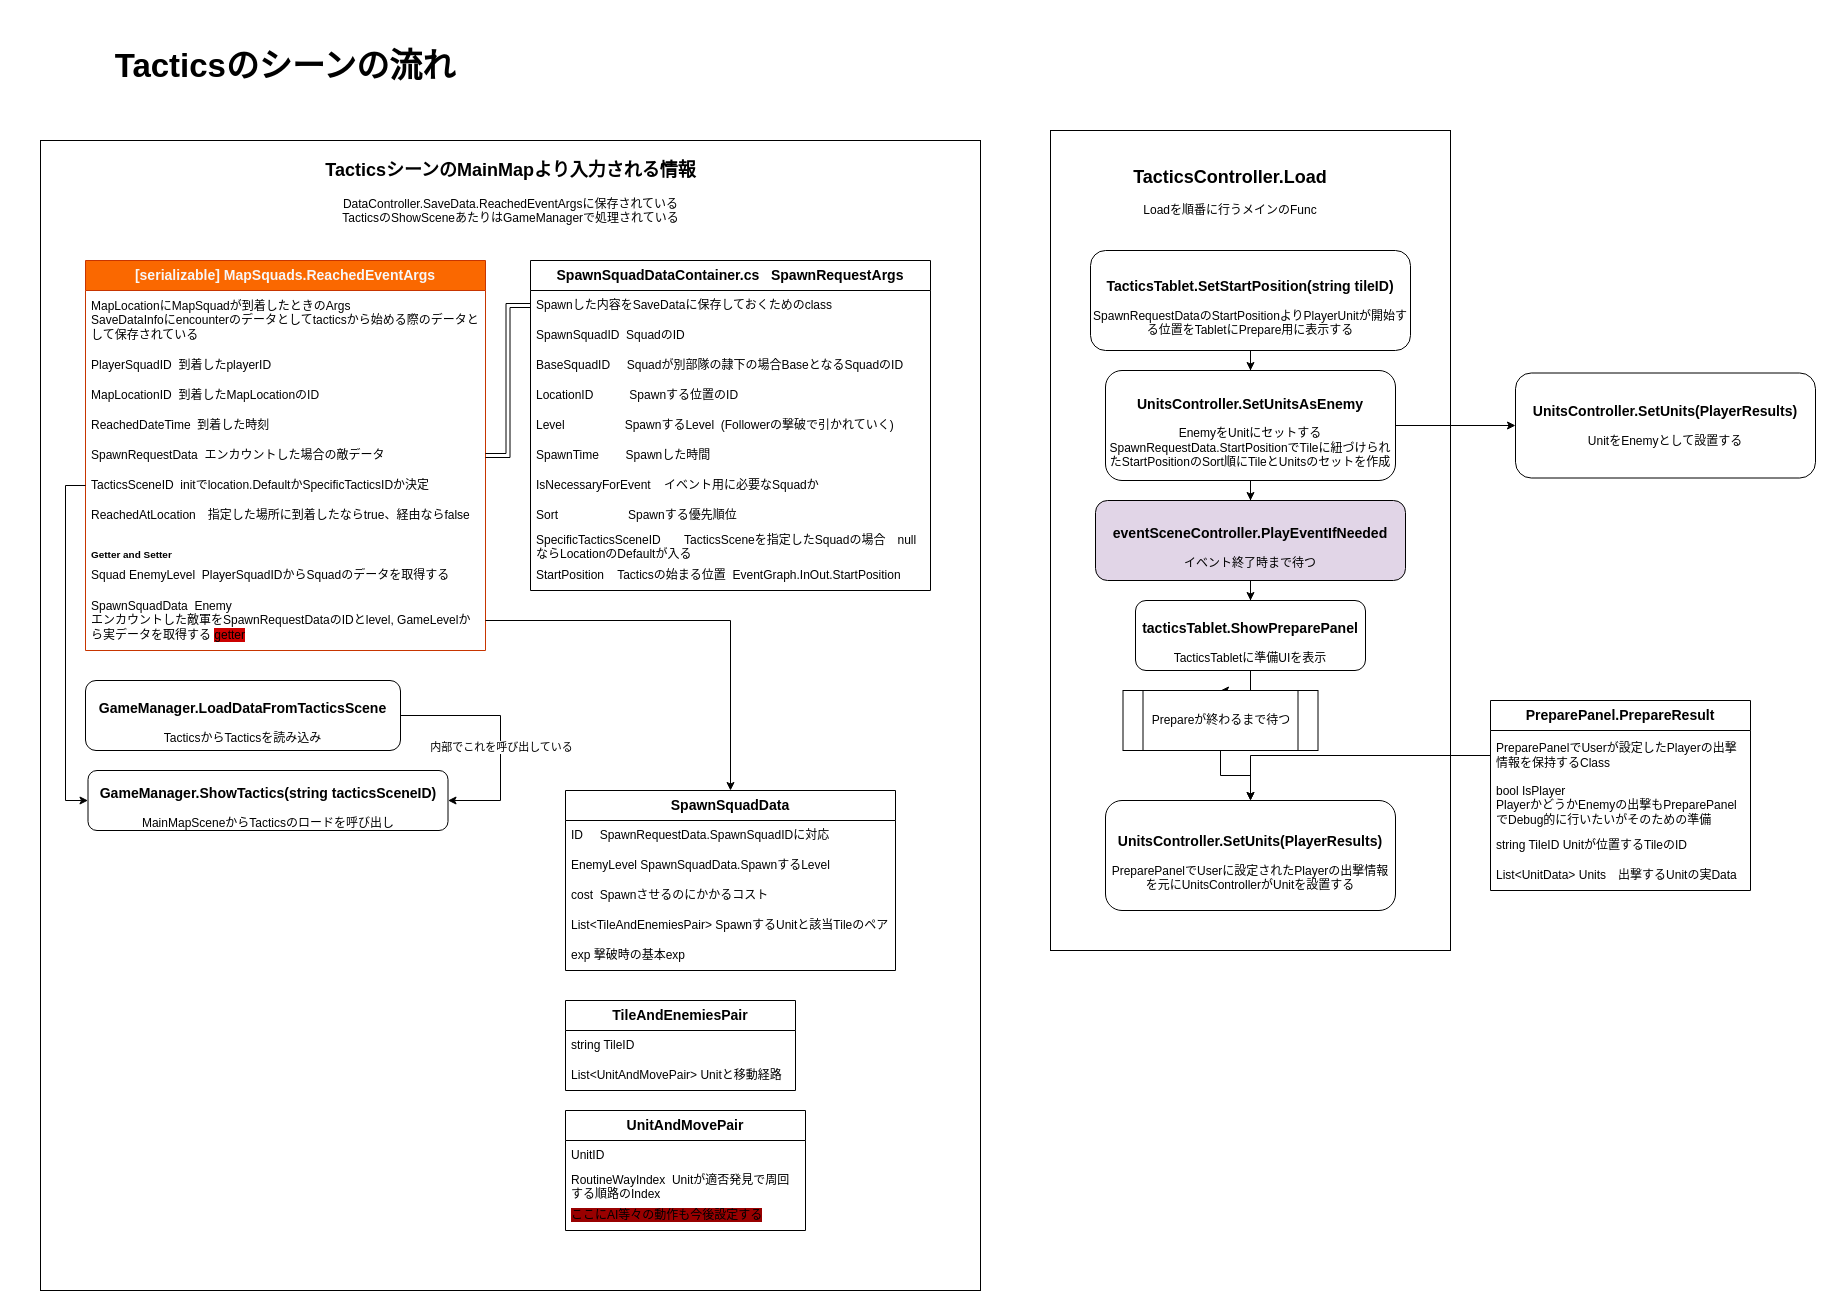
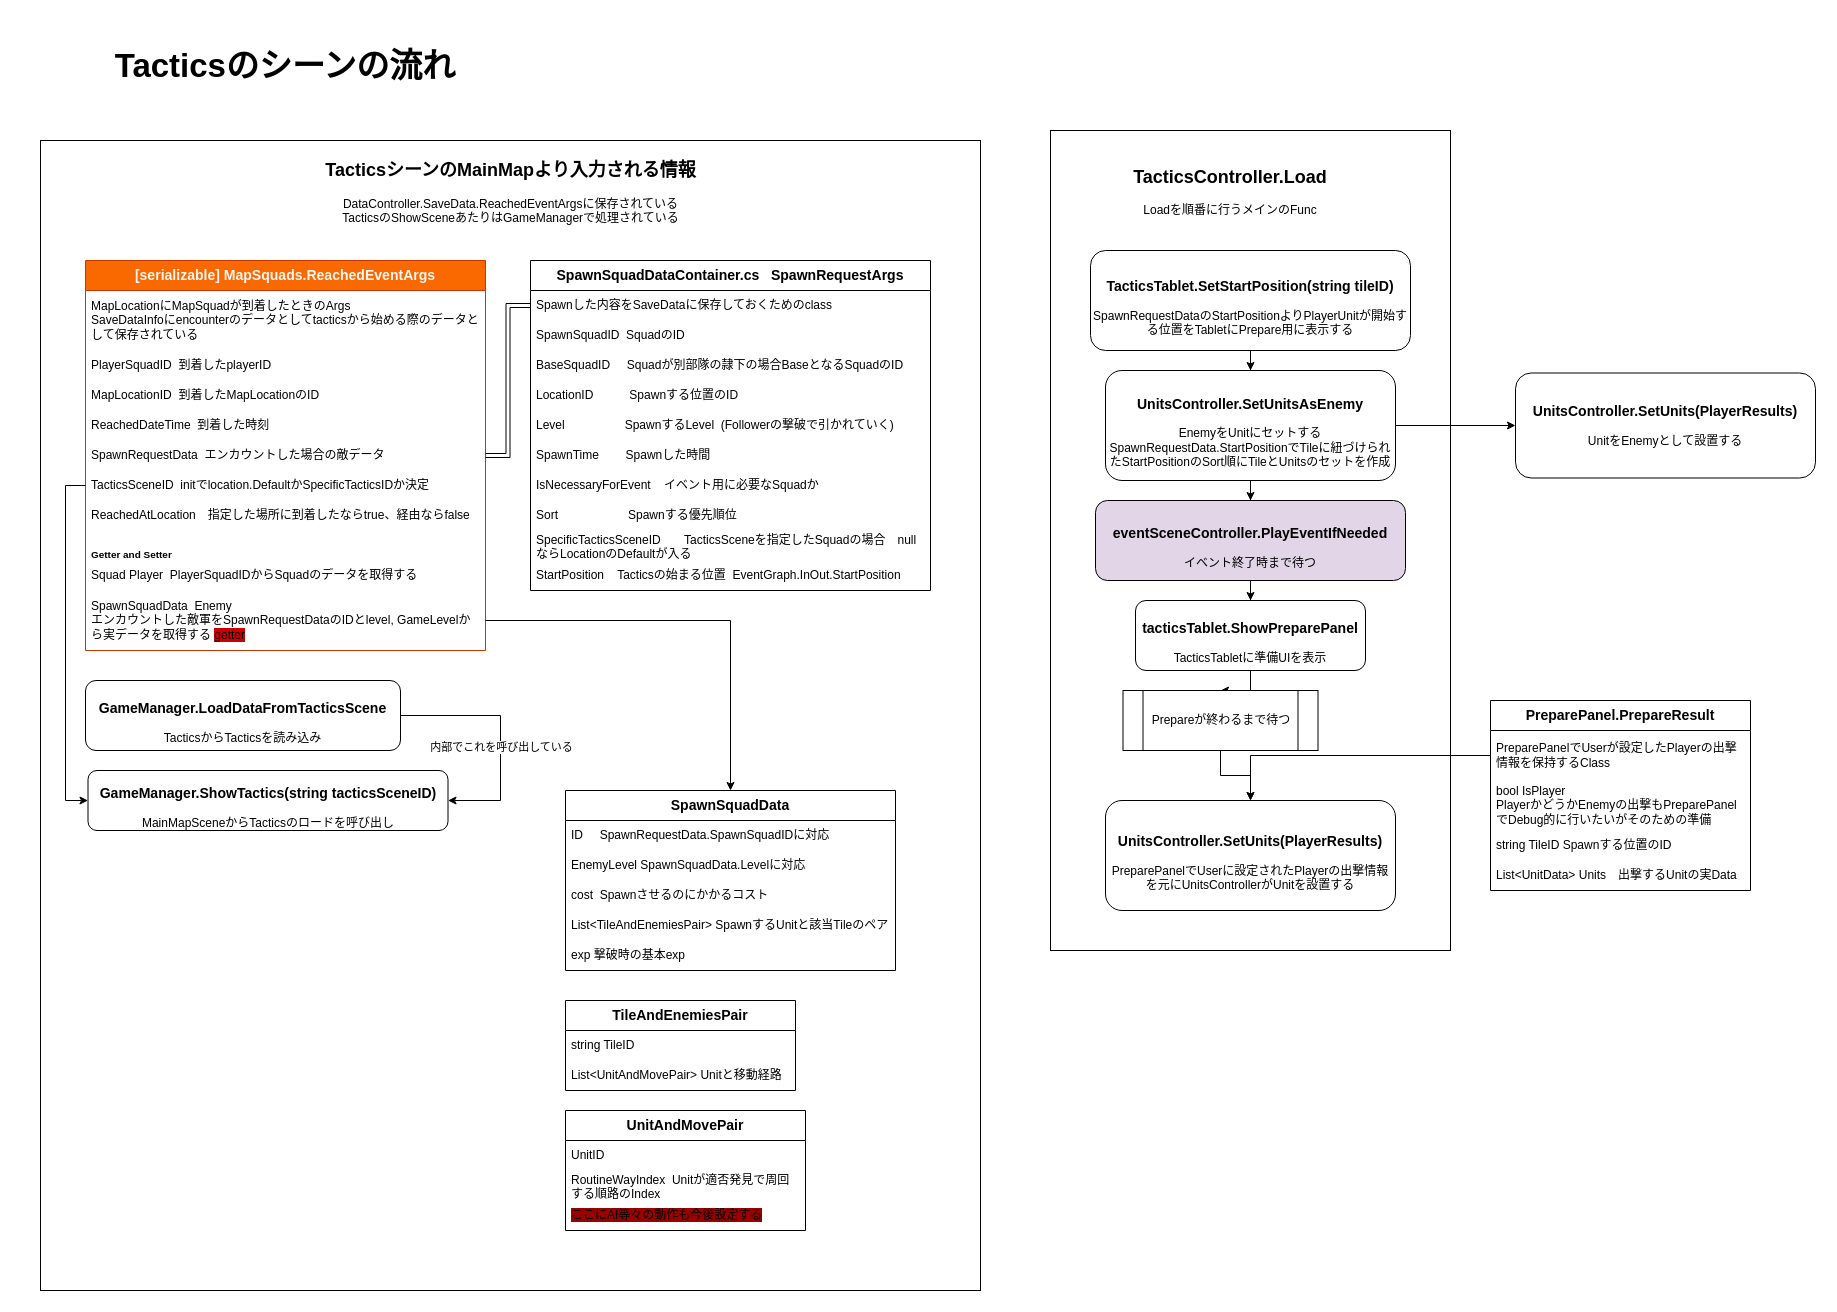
node "Squad EnemyLevel PlayerSquadIDからSquadのデータを取得する": label "Squad EnemyLevel PlayerSquadIDからSquadのデータを取得する" -> "Squad Player PlayerSquadIDからSquadのデータを取得する"
node "string TileID Unitが位置するTileのID": label "string TileID Unitが位置するTileのID" -> "string TileID Spawnする位置のID"
node "EnemyLevel SpawnSquadData.SpawnするLevel": label "EnemyLevel SpawnSquadData.SpawnするLevel" -> "EnemyLevel SpawnSquadData.Levelに対応"
